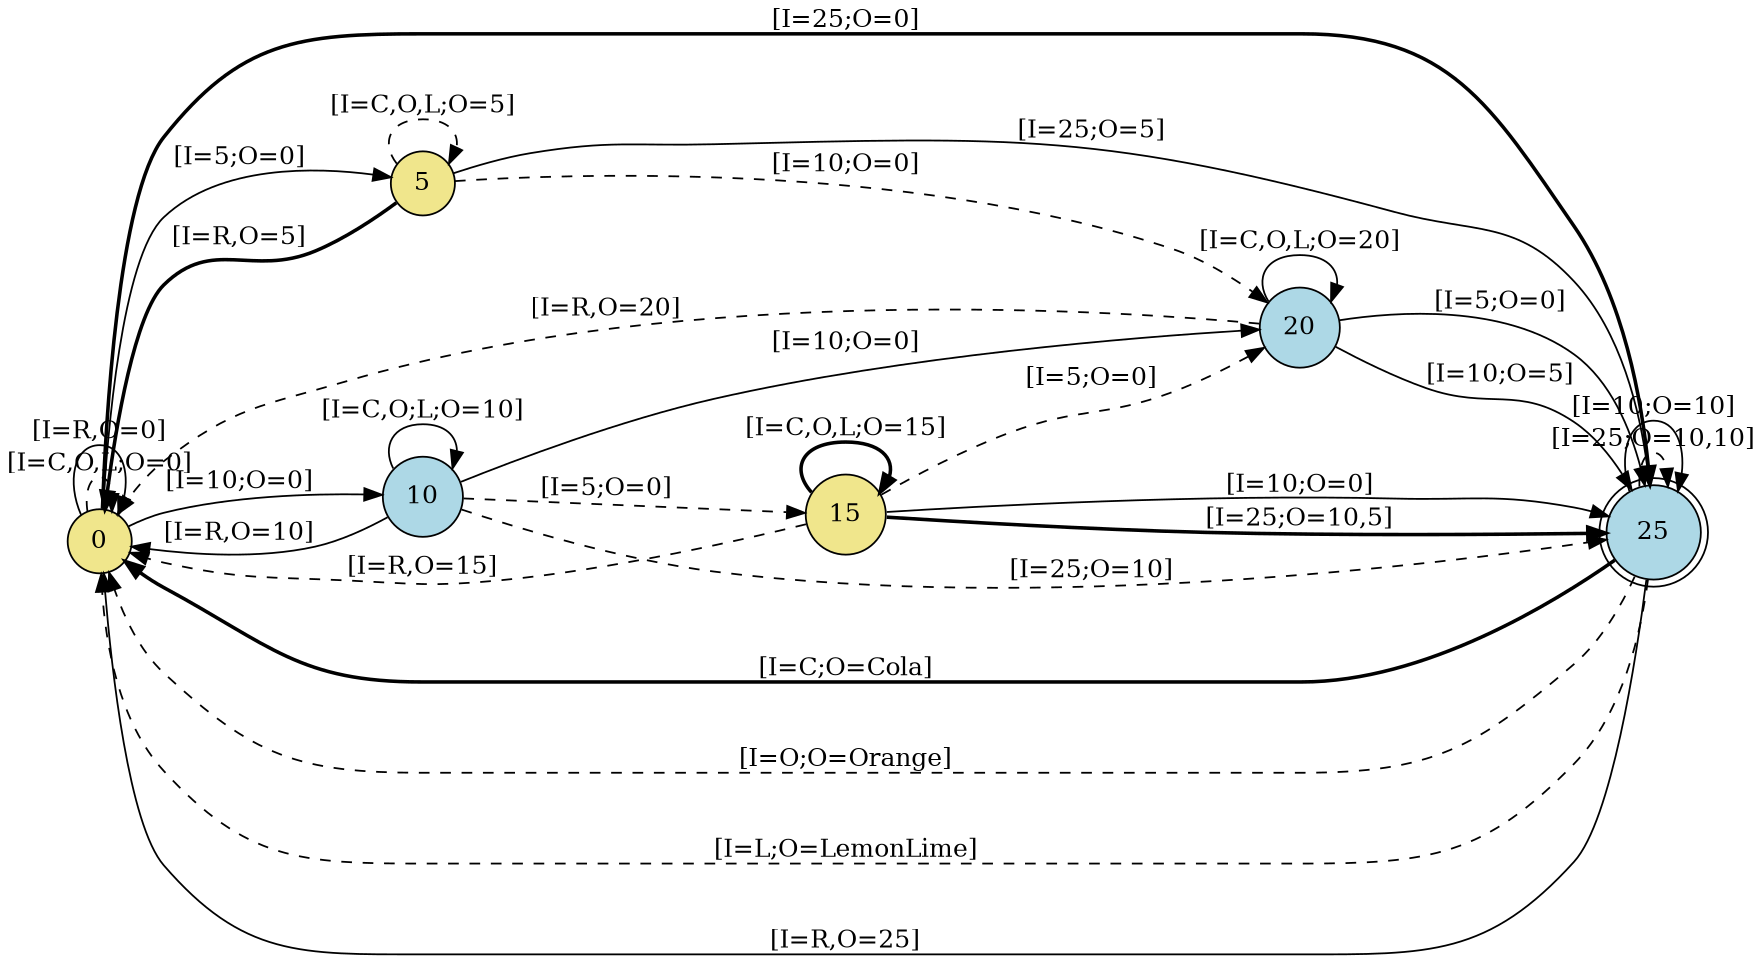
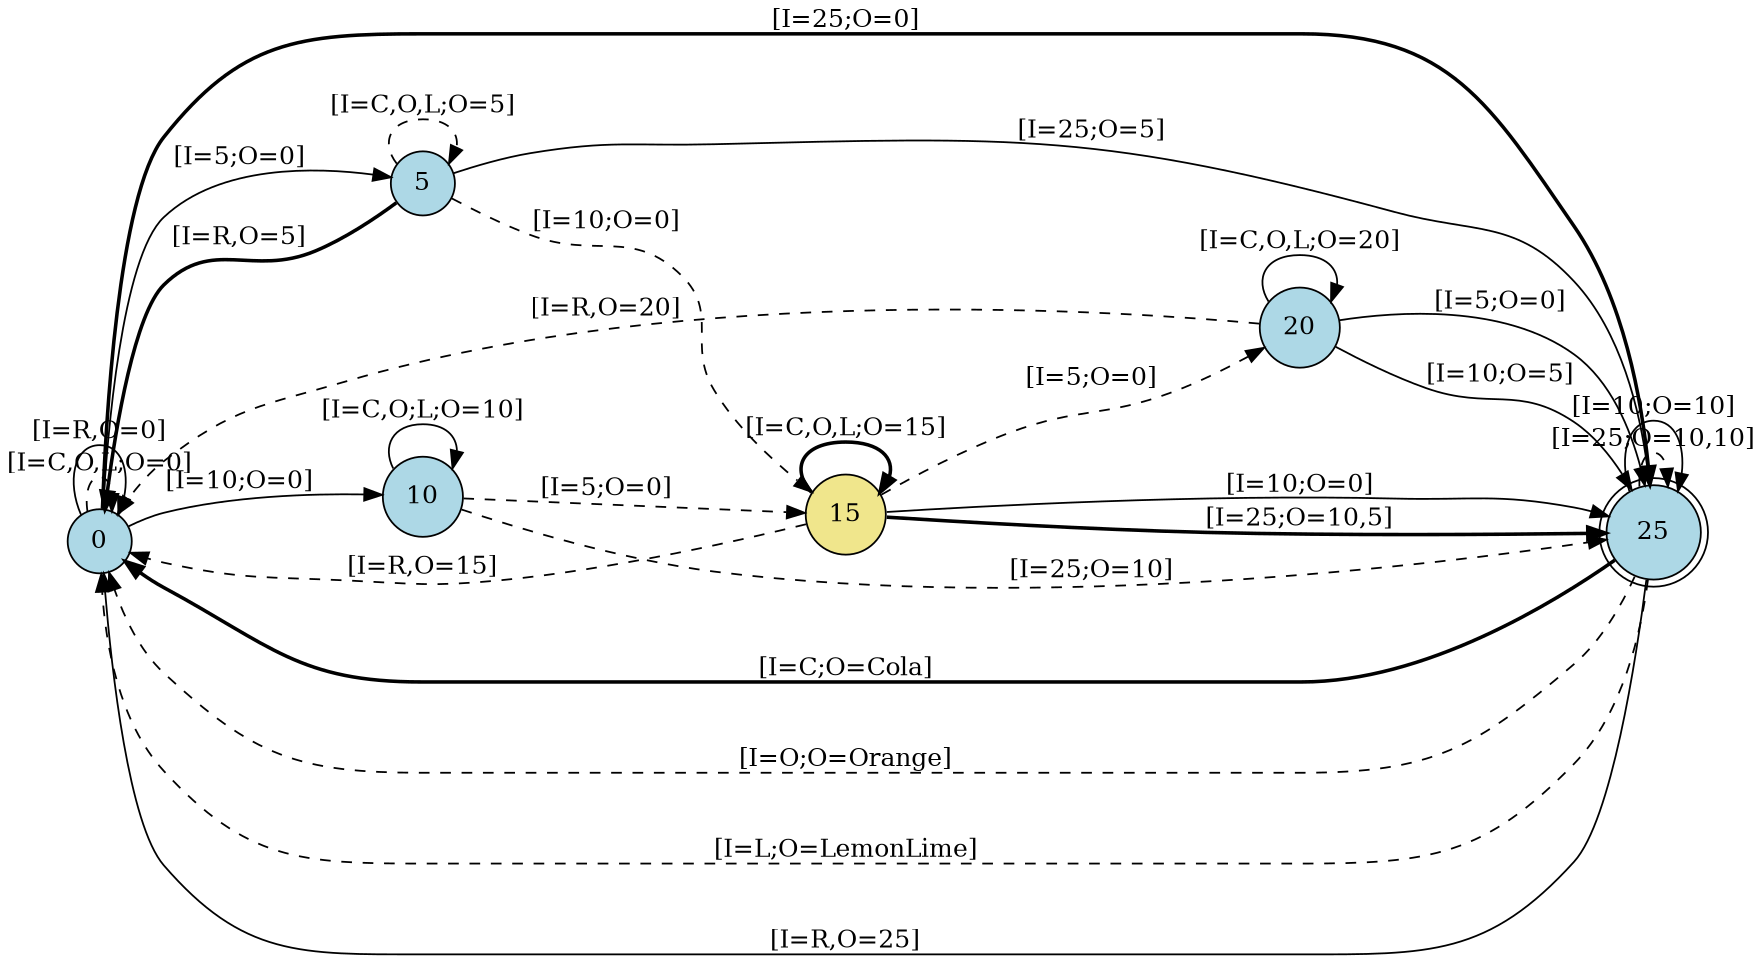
node "5": fillcolor khaki -> lightblue
edge "5" -> "20": now "5" -> "15"
edge "10" -> "20": removed, label "[I=10;O=0]"
node "0": fillcolor khaki -> lightblue
edge "10" -> "0": removed, label "[I=R,O=10]"
